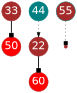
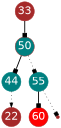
node "55": fillcolor brown -> teal
node "50": fillcolor red -> teal
edge "50" -> "44": added
edge "50" -> "55": added
edge "22" -> "60": now "55" -> "60"
